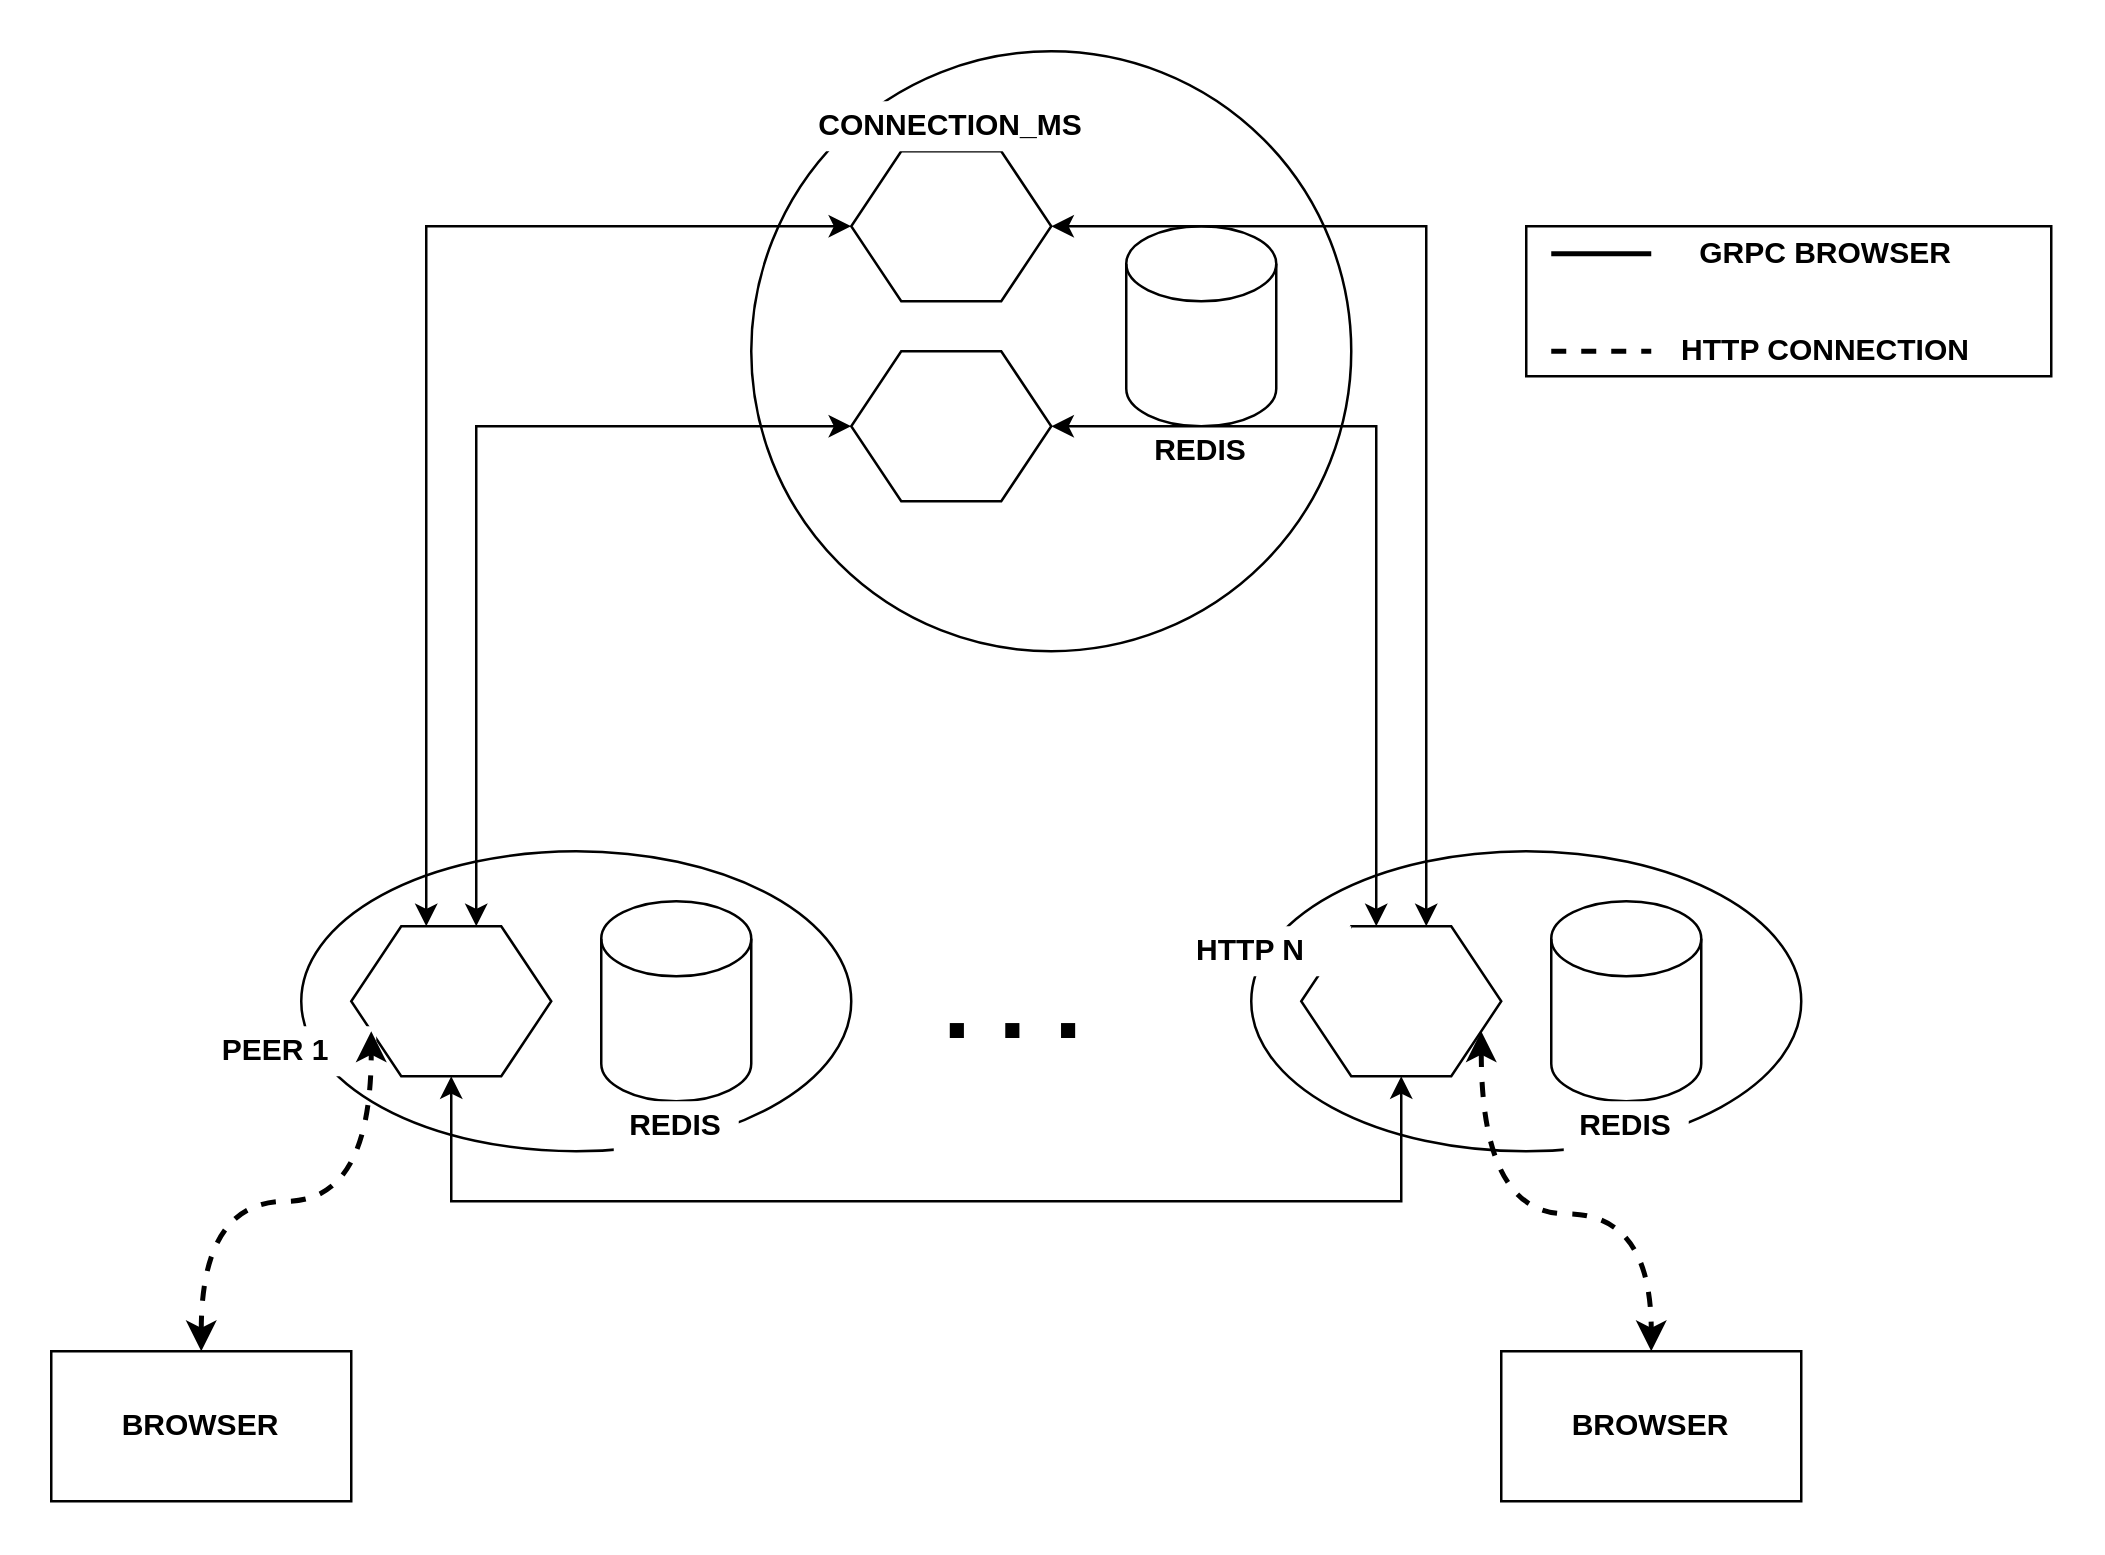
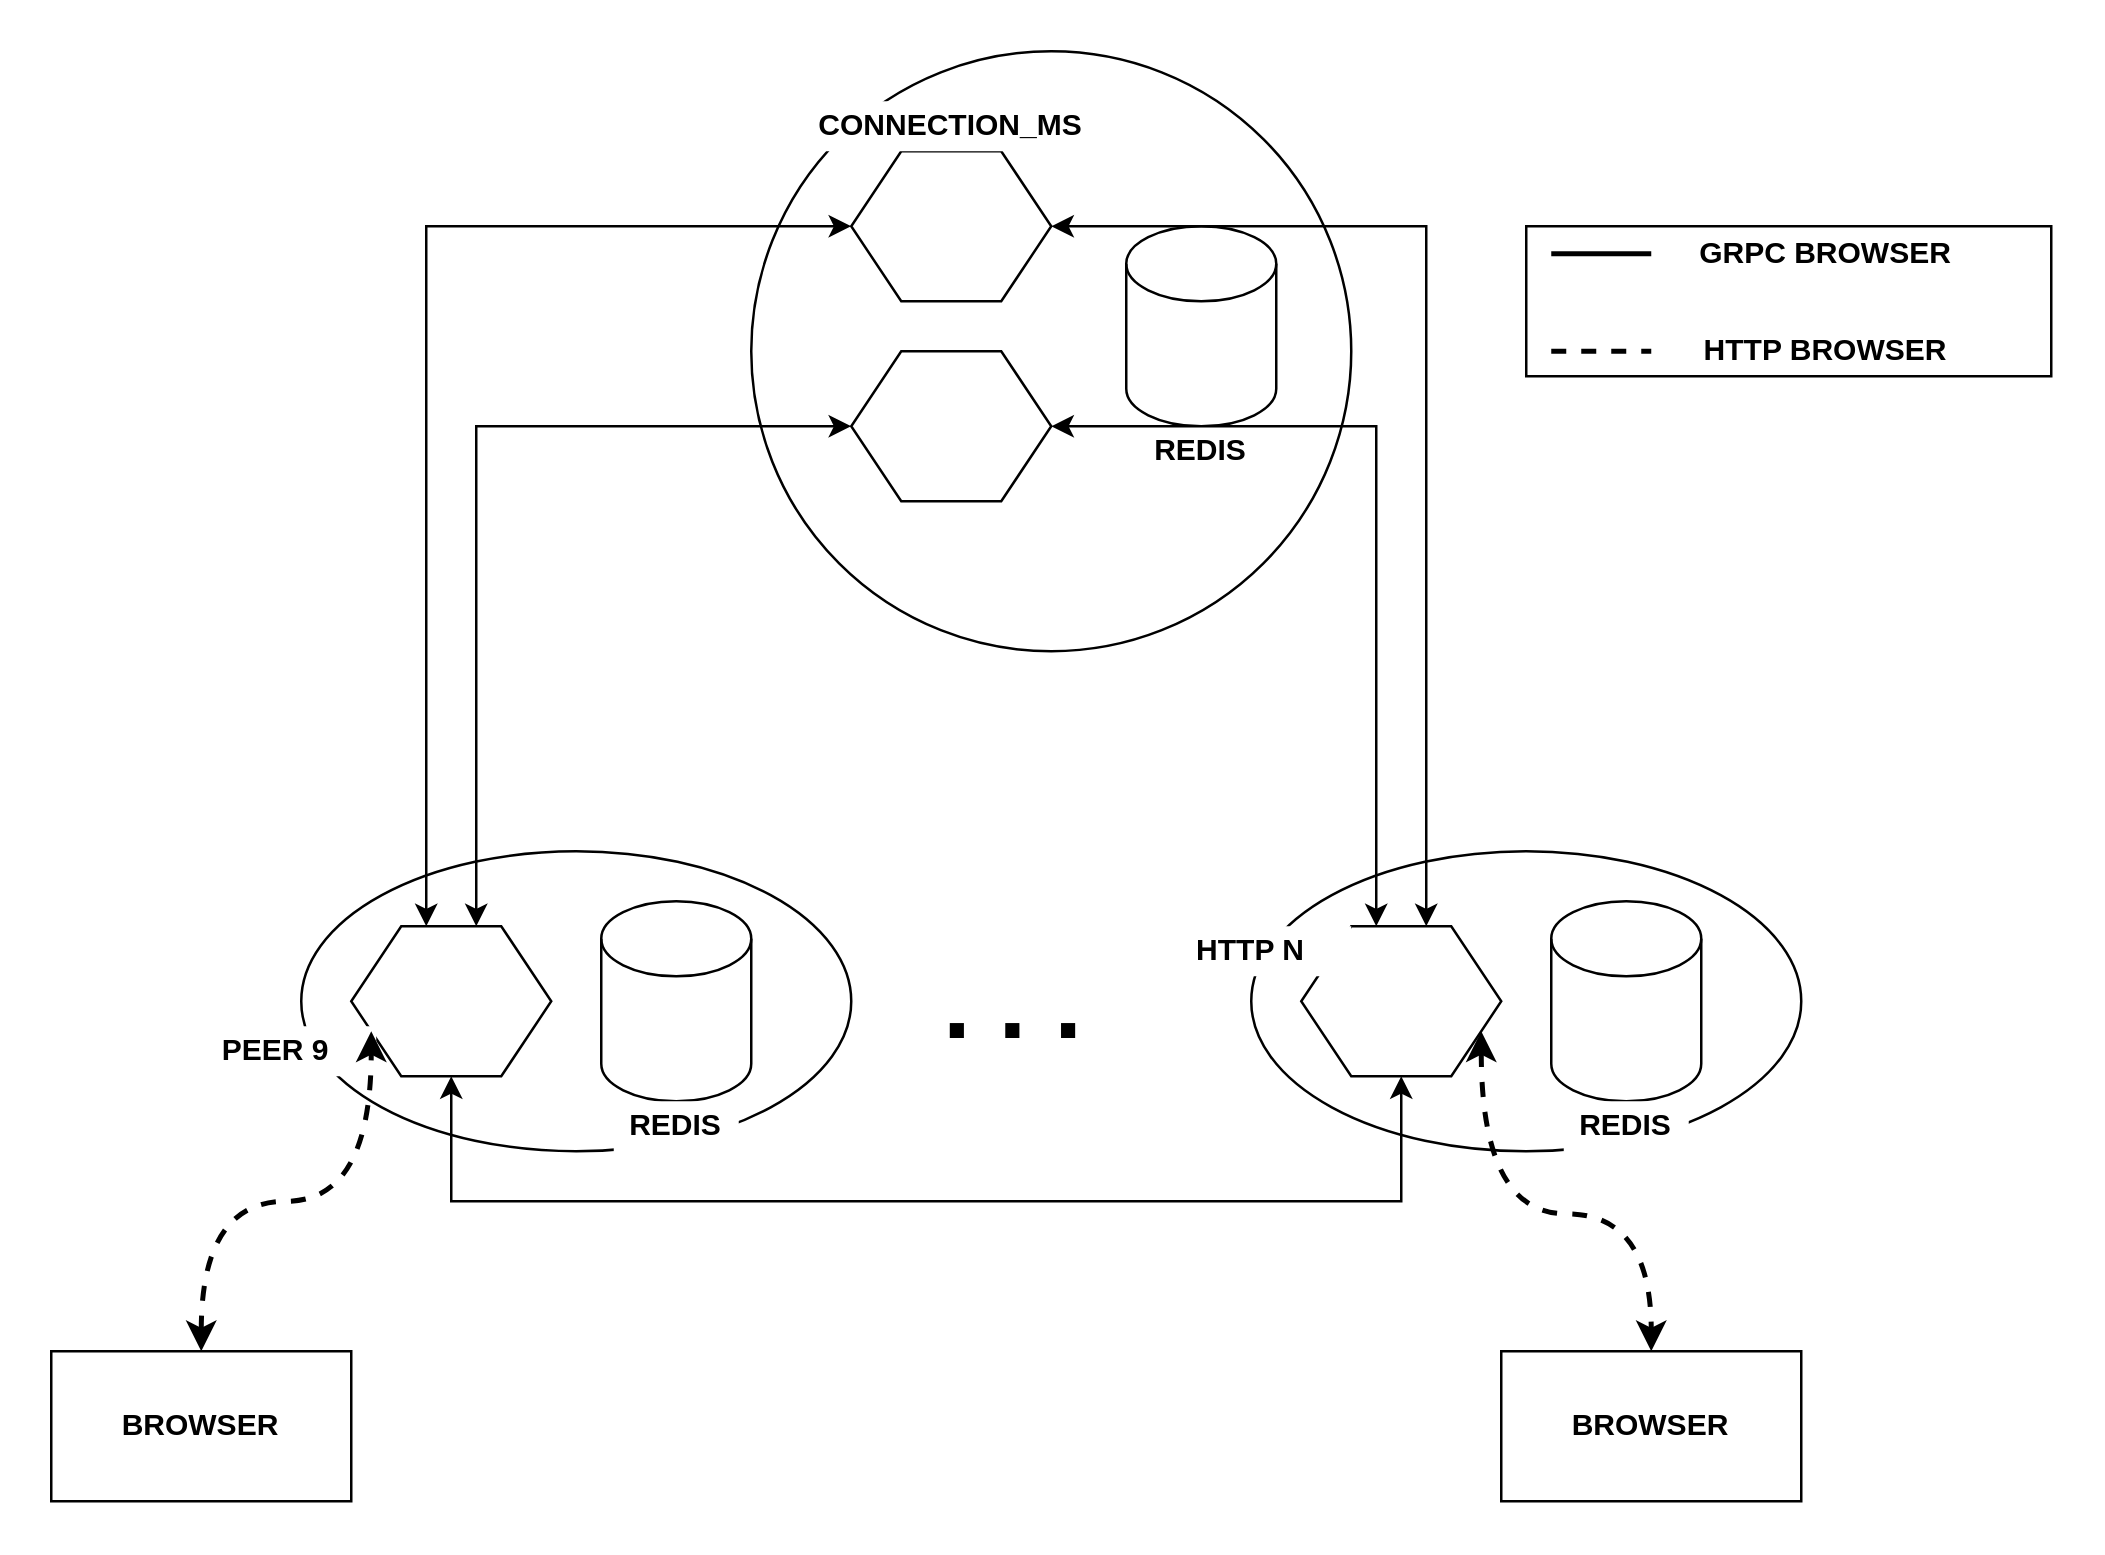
node "HTTP CONNECTION": label "HTTP CONNECTION" -> "HTTP BROWSER"
node "PEER 1": label "PEER 1" -> "PEER 9"
